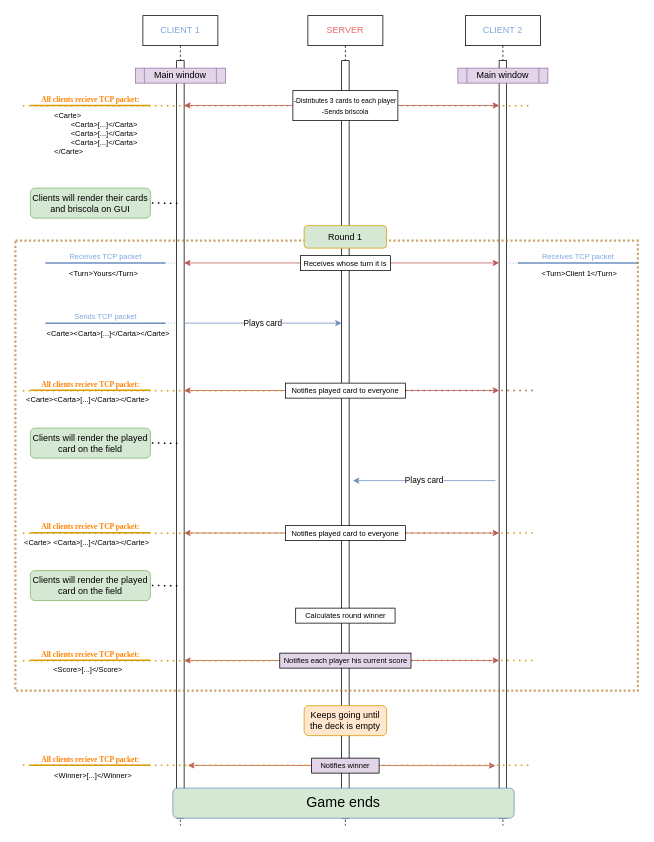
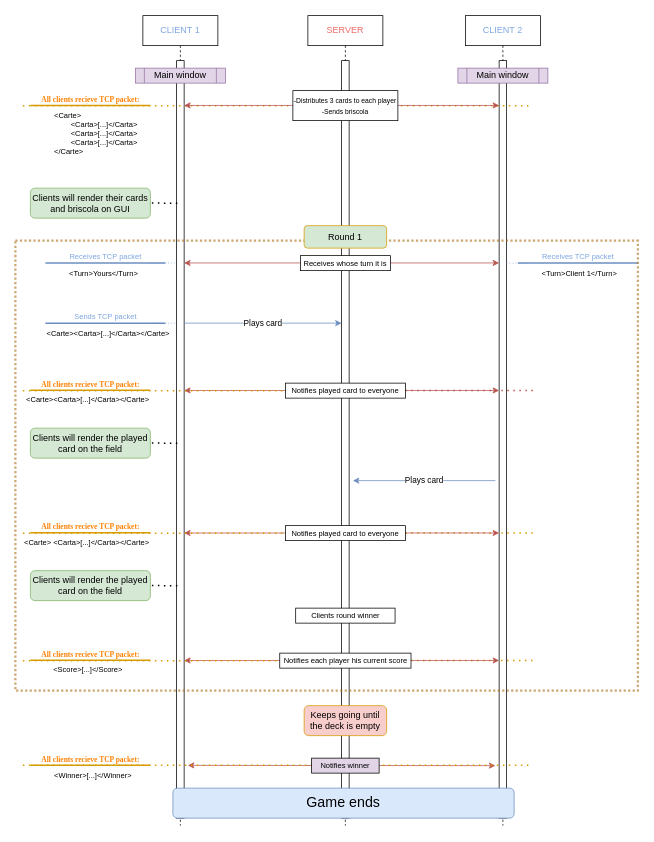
node "Calculates round winner": label "Calculates round winner" -> "Clients round winner"
node "Notifies each player his current score": fillcolor #e1d5e7 -> #ffffff
node "Keeps going until the deck is empty": fillcolor #ffe6cc -> #f8cecc
node "Game ends": fillcolor #d5e8d4 -> #dae8fc
